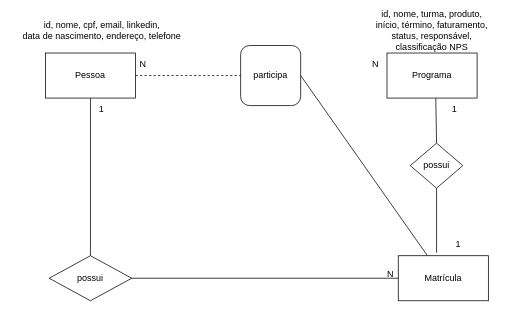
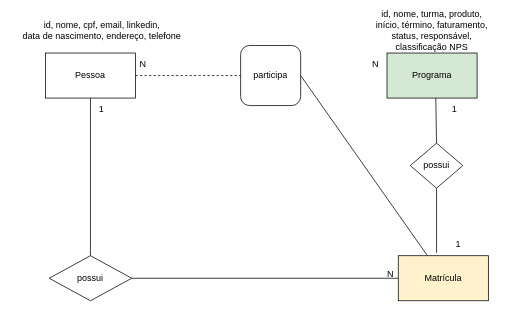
node "Programa": fillcolor #ffffff -> #d5e8d4
node "Matrícula": fillcolor #ffffff -> #fff2cc
